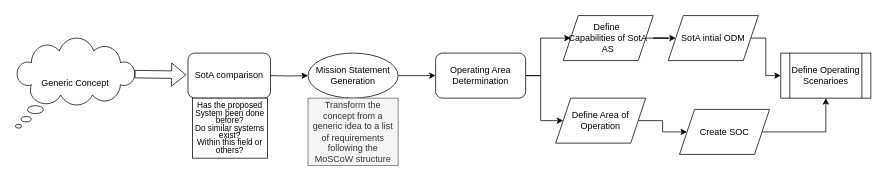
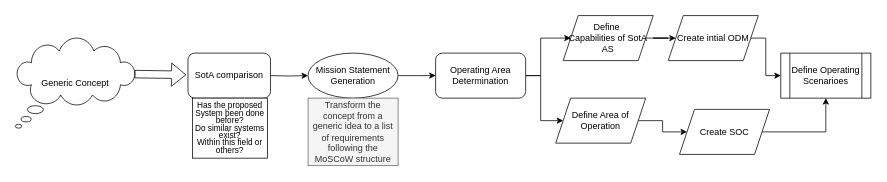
node "SotA intial ODM": label "SotA intial ODM" -> "Create intial ODM"
